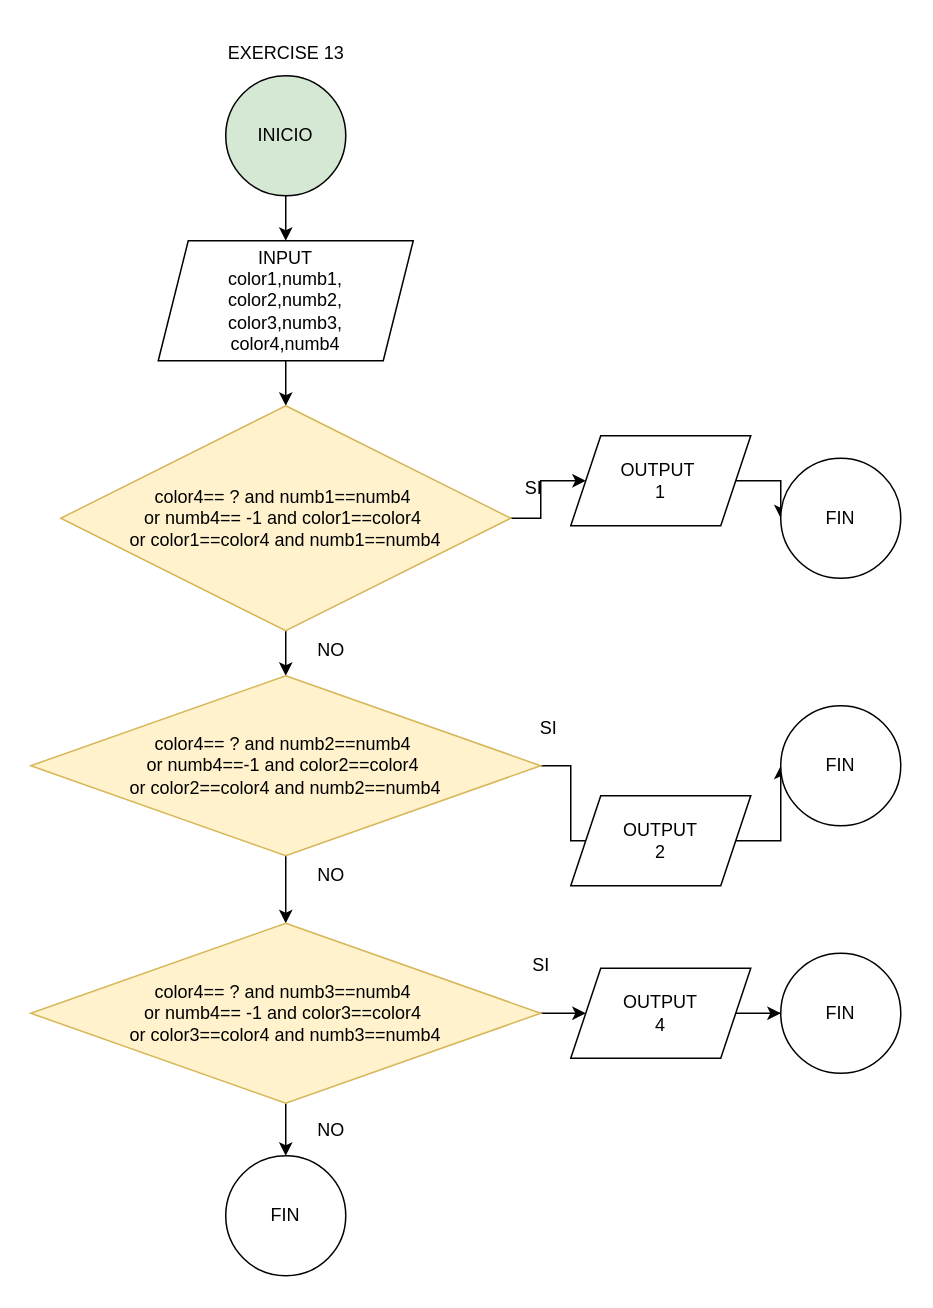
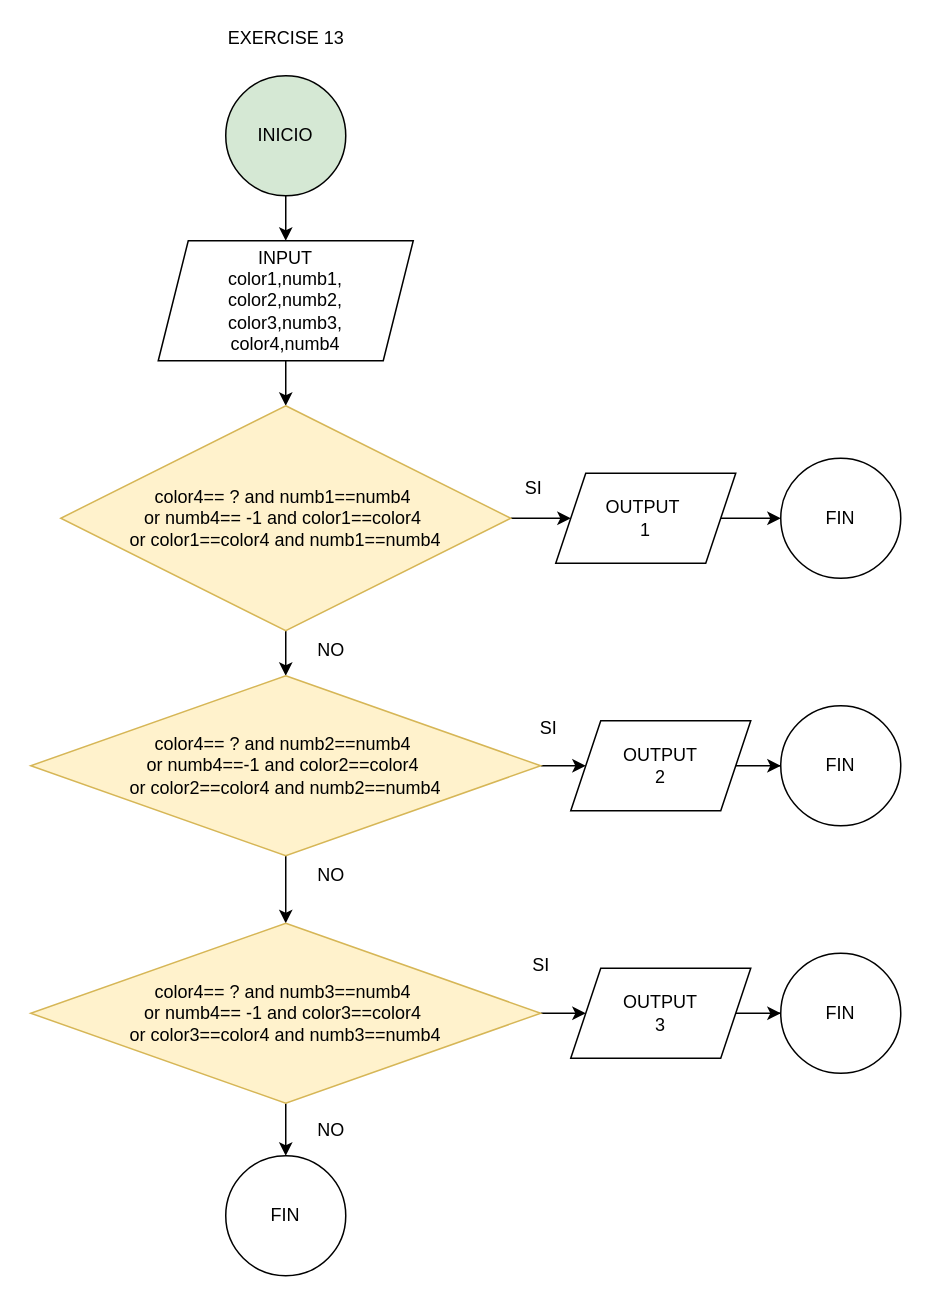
node "EXERCISE 13": moved (286, 53) -> (286, 38)
node "OUTPUT 1": moved (661, 481) -> (646, 518)
node "OUTPUT 2": moved (661, 841) -> (661, 766)
node "OUTPUT 4": label "OUTPUT 4" -> "OUTPUT 3"
